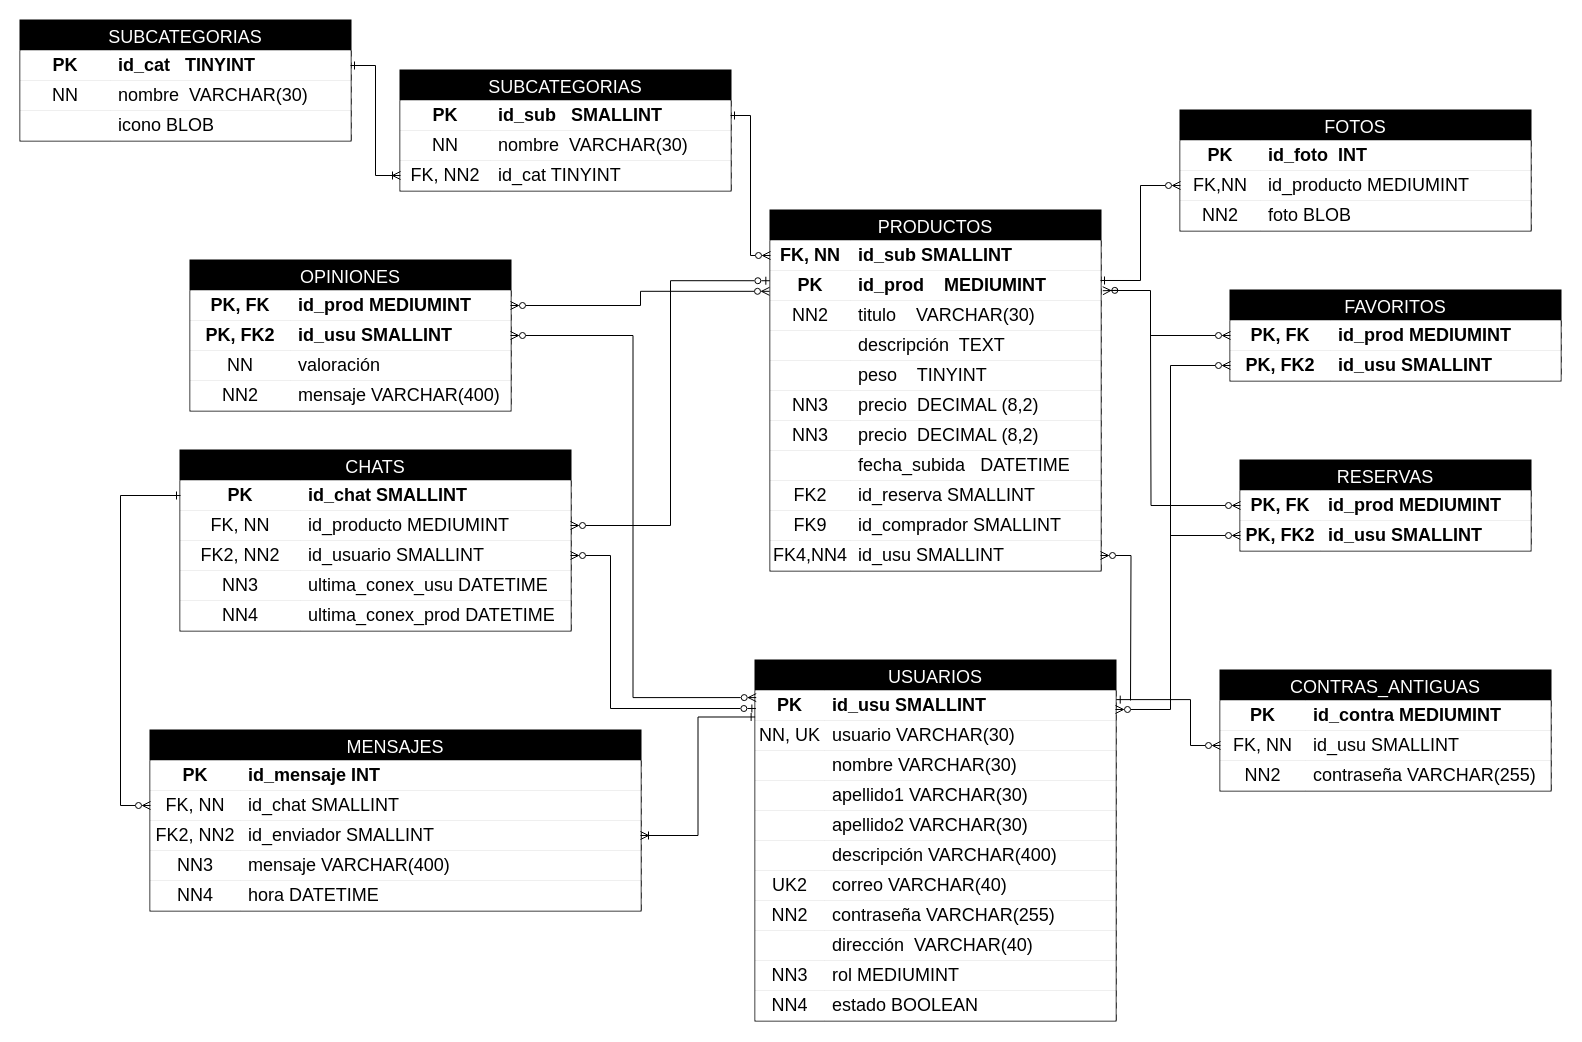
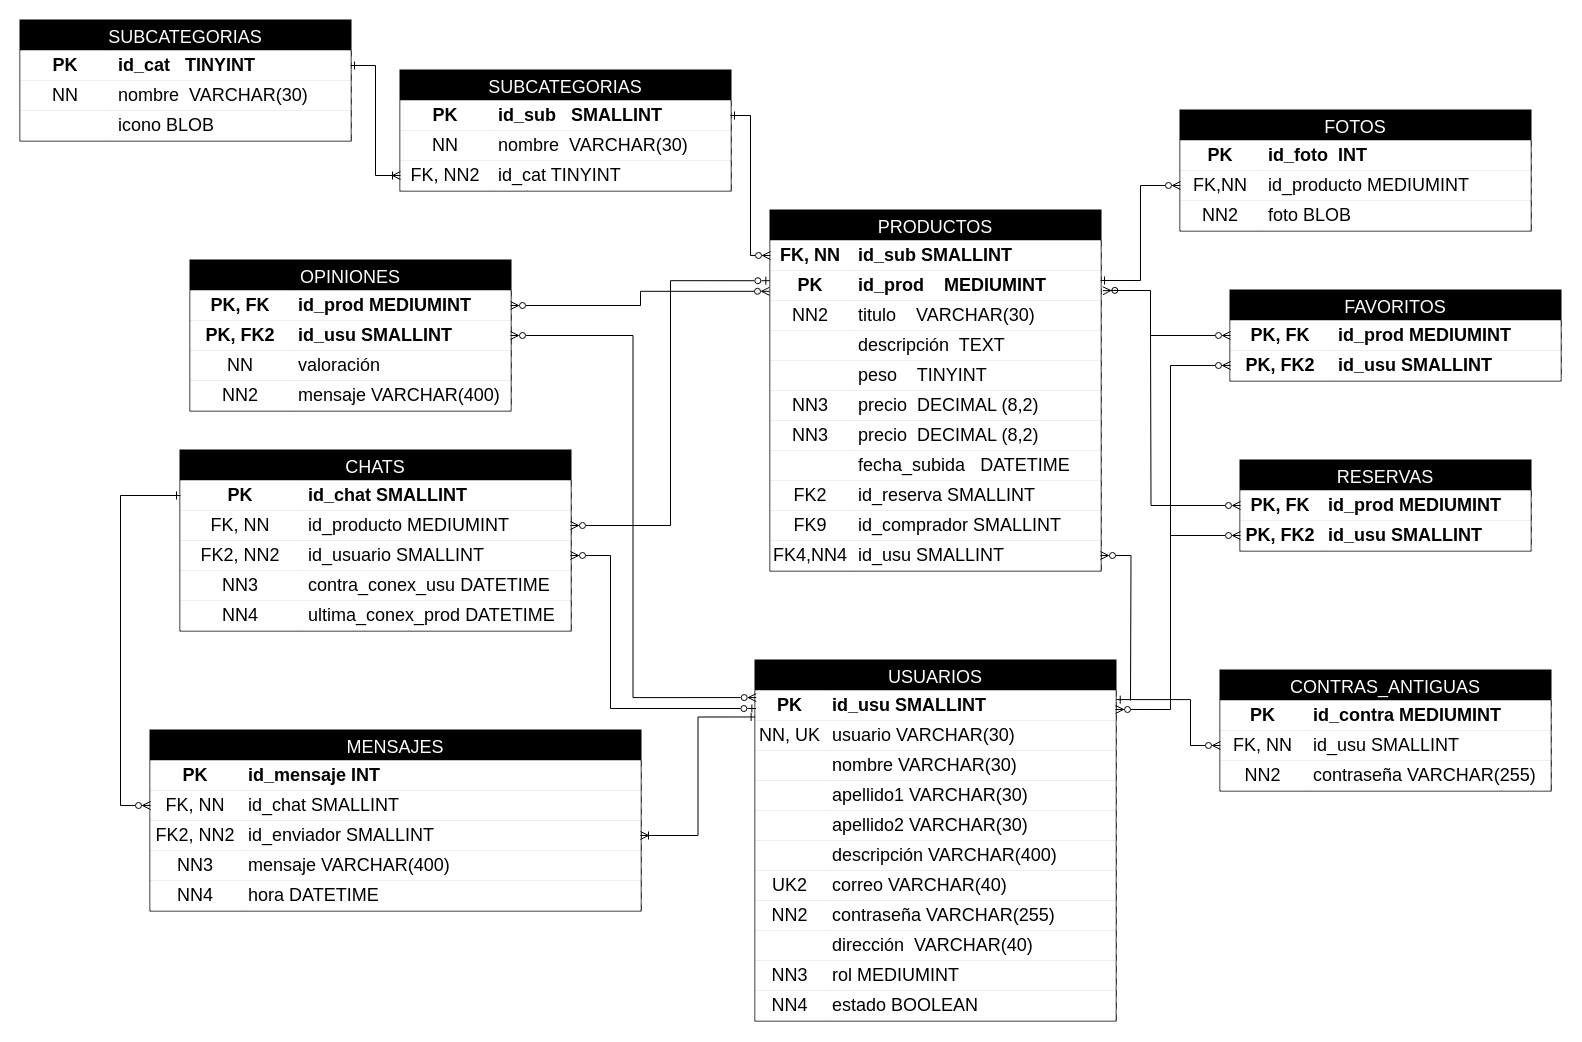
node "ultima_conex_usu DATETIME": label "ultima_conex_usu DATETIME" -> "contra_conex_usu DATETIME"
